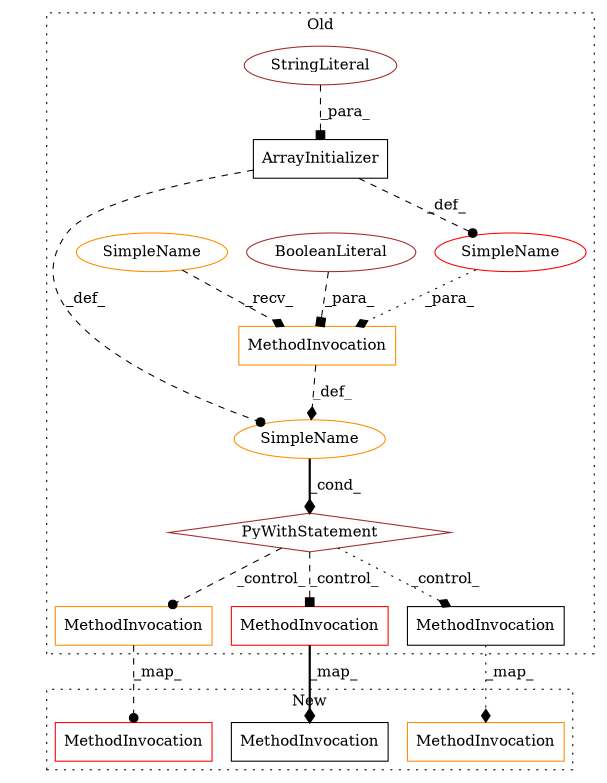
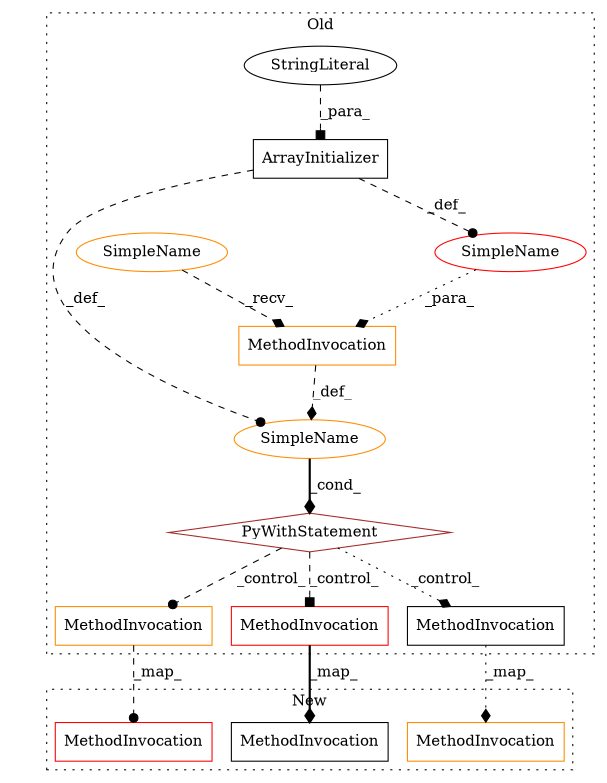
node "StringLiteral": color brown -> black
node "BooleanLiteral": removed
